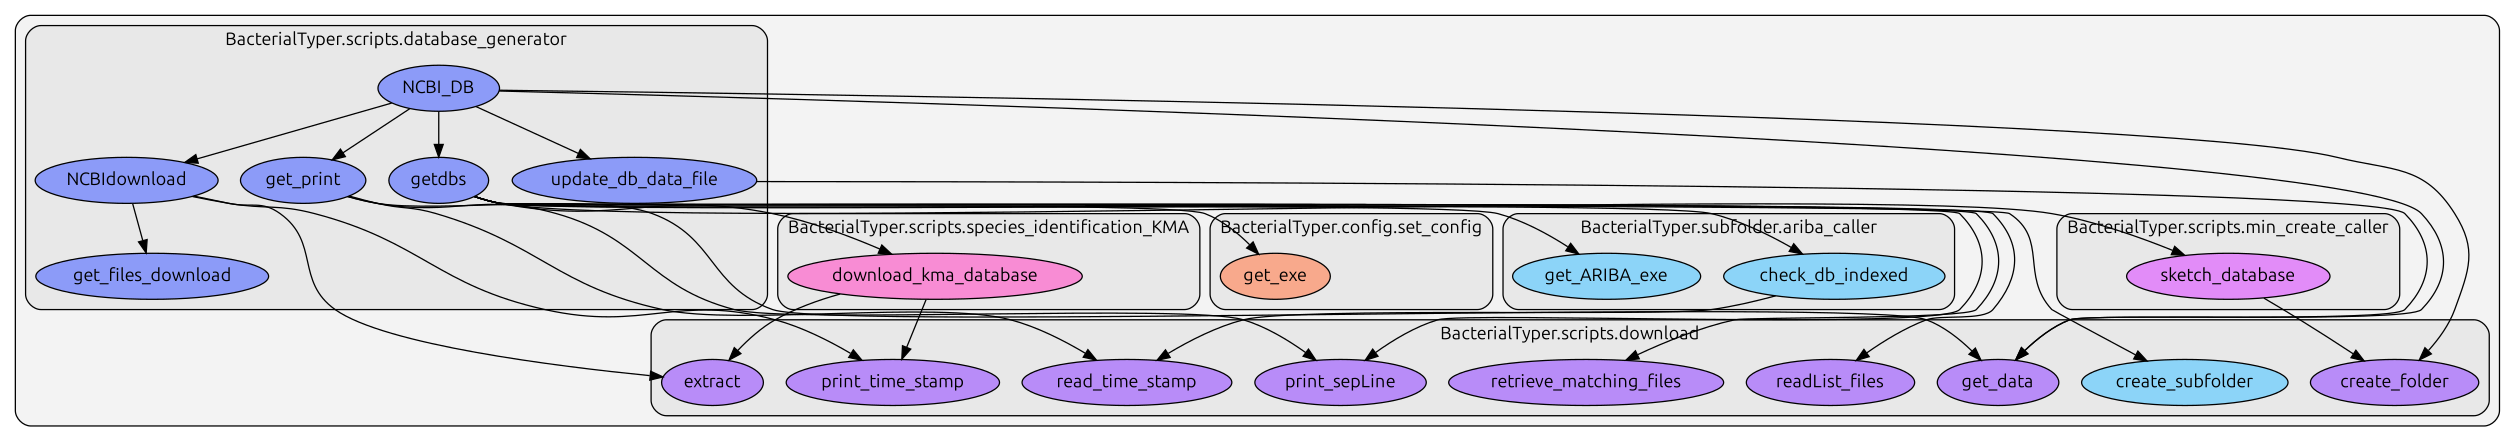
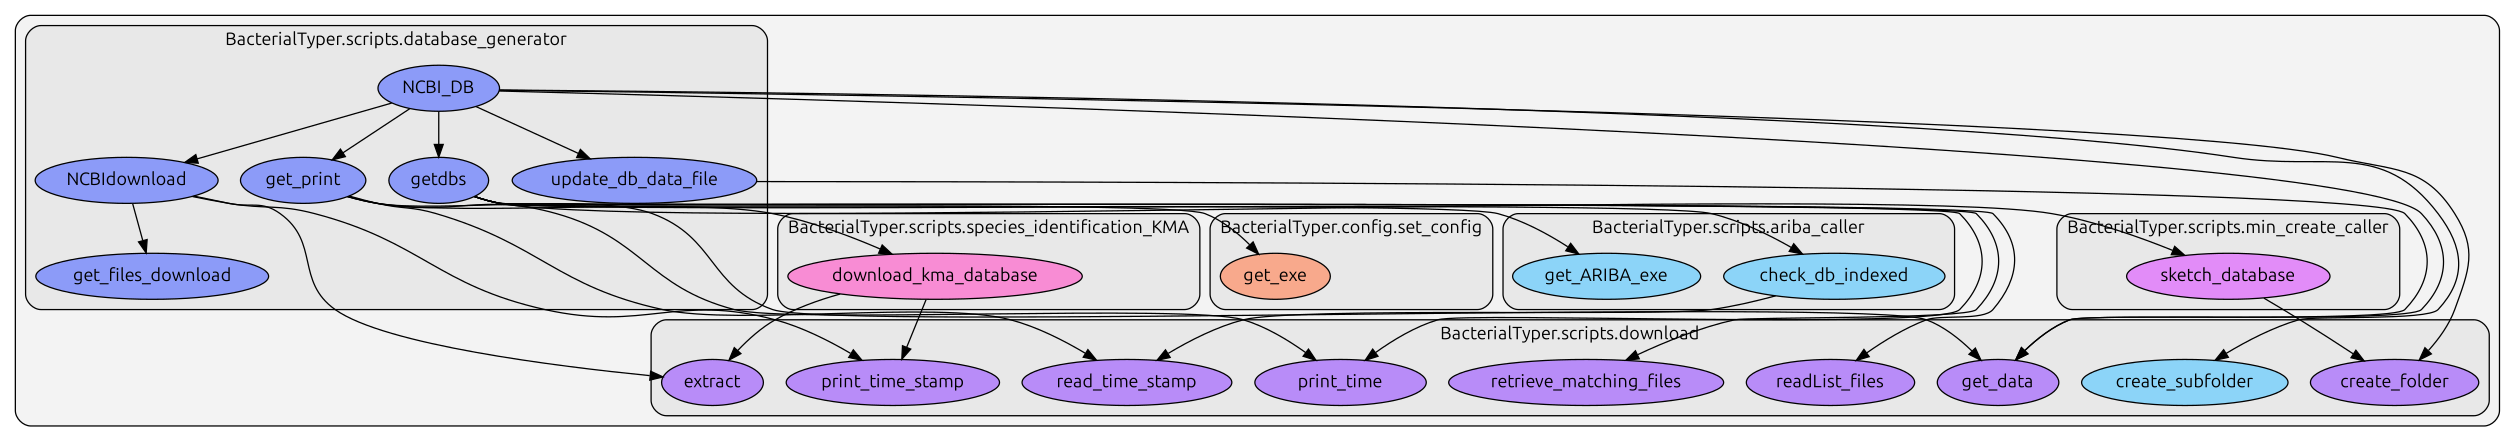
edge "getdbs" -> "download_kma_database": now "get_print" -> "download_kma_database"
edge "getdbs" -> "create_subfolder": now "NCBI_DB" -> "create_subfolder"
cluster "BacterialTyper.subfolder.ariba_caller": label "BacterialTyper.subfolder.ariba_caller" -> "BacterialTyper.scripts.ariba_caller"
node "print_sepLine": label "print_sepLine" -> "print_time"
